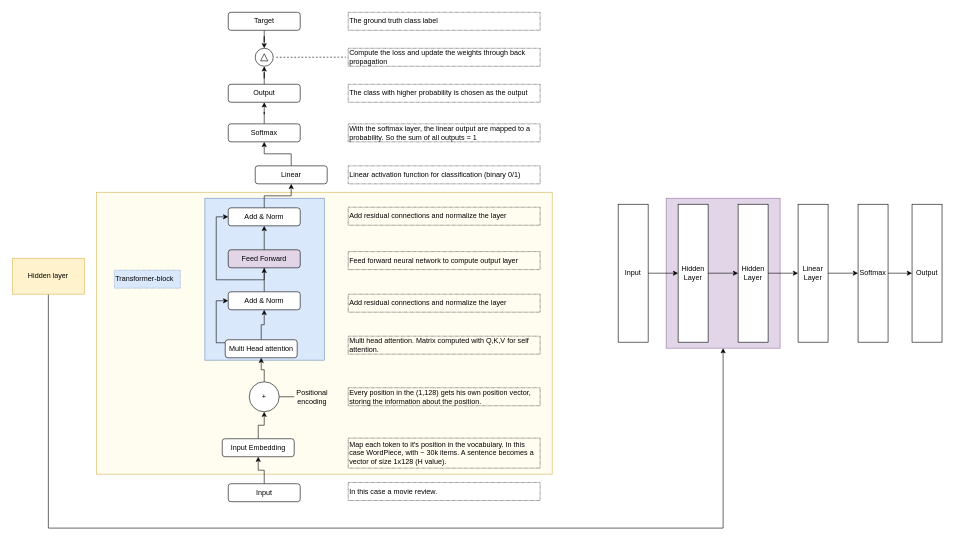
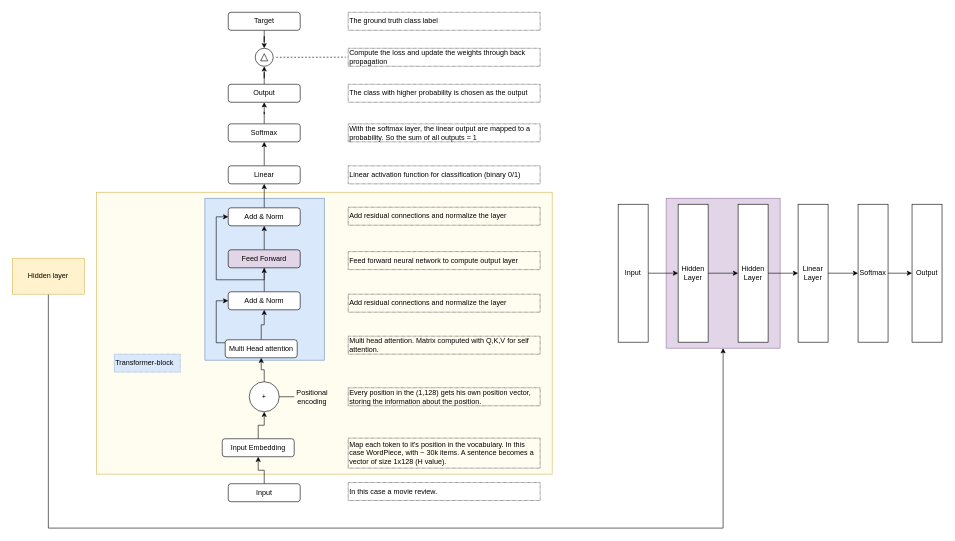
node "Linear": moved (291, 175) -> (264, 175)
node "Transformer-block": moved (147, 279) -> (147, 363)
